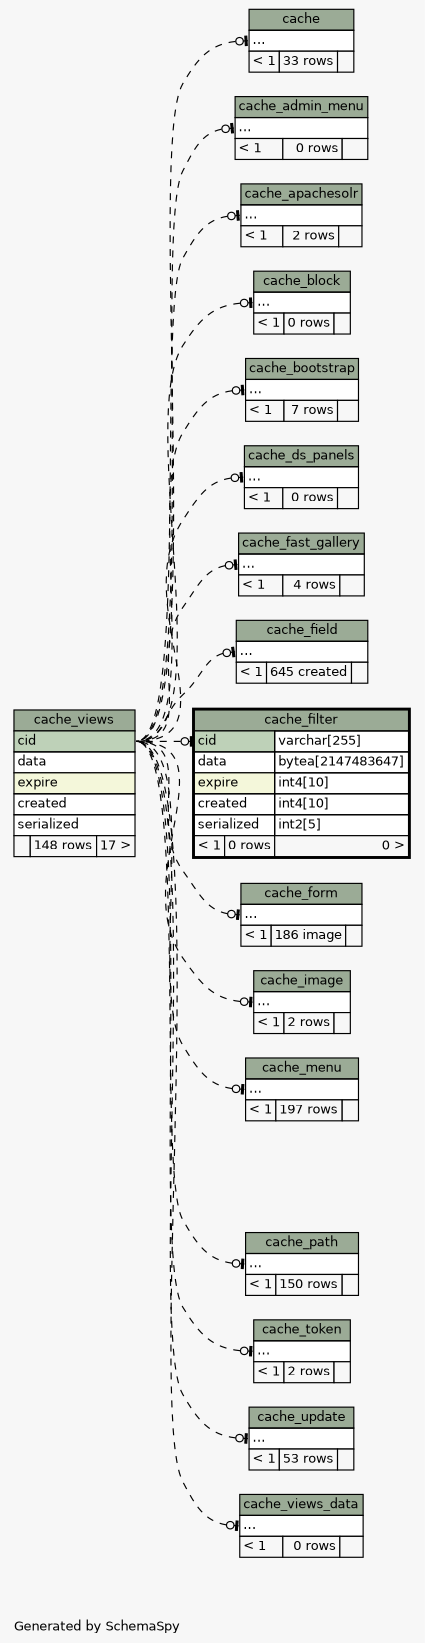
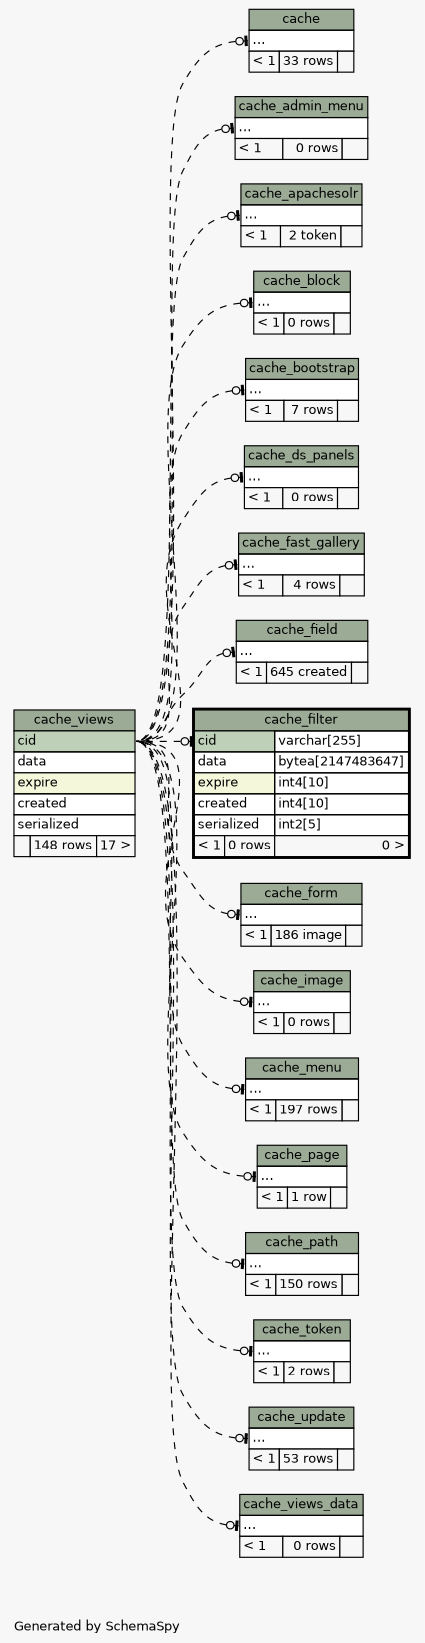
node "cache_apachesolr": text "2 rows" -> "2 token"
node "cache_image": text "2 rows" -> "0 rows"
node "cache_page": added
